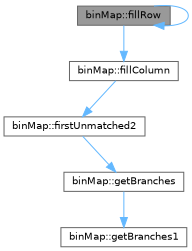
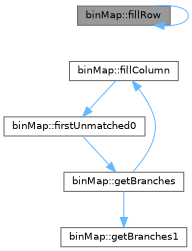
edge "binMap::fillRow" -> "binMap::fillColumn": now "binMap::getBranches" -> "binMap::fillColumn"
node "binMap::firstUnmatched2": label "binMap::firstUnmatched2" -> "binMap::firstUnmatched0"
